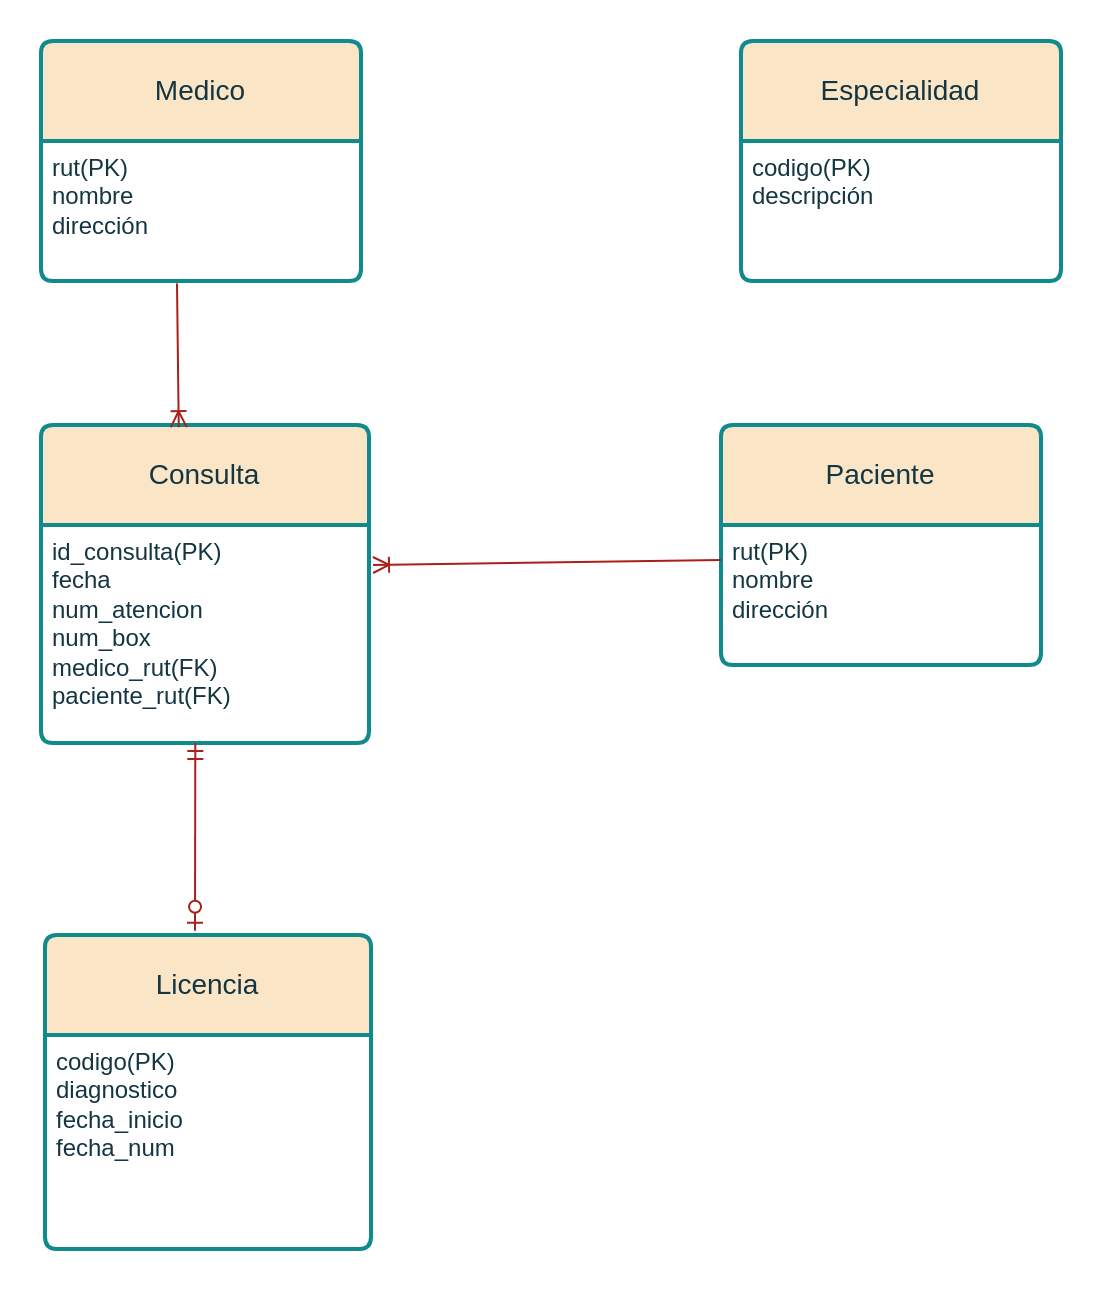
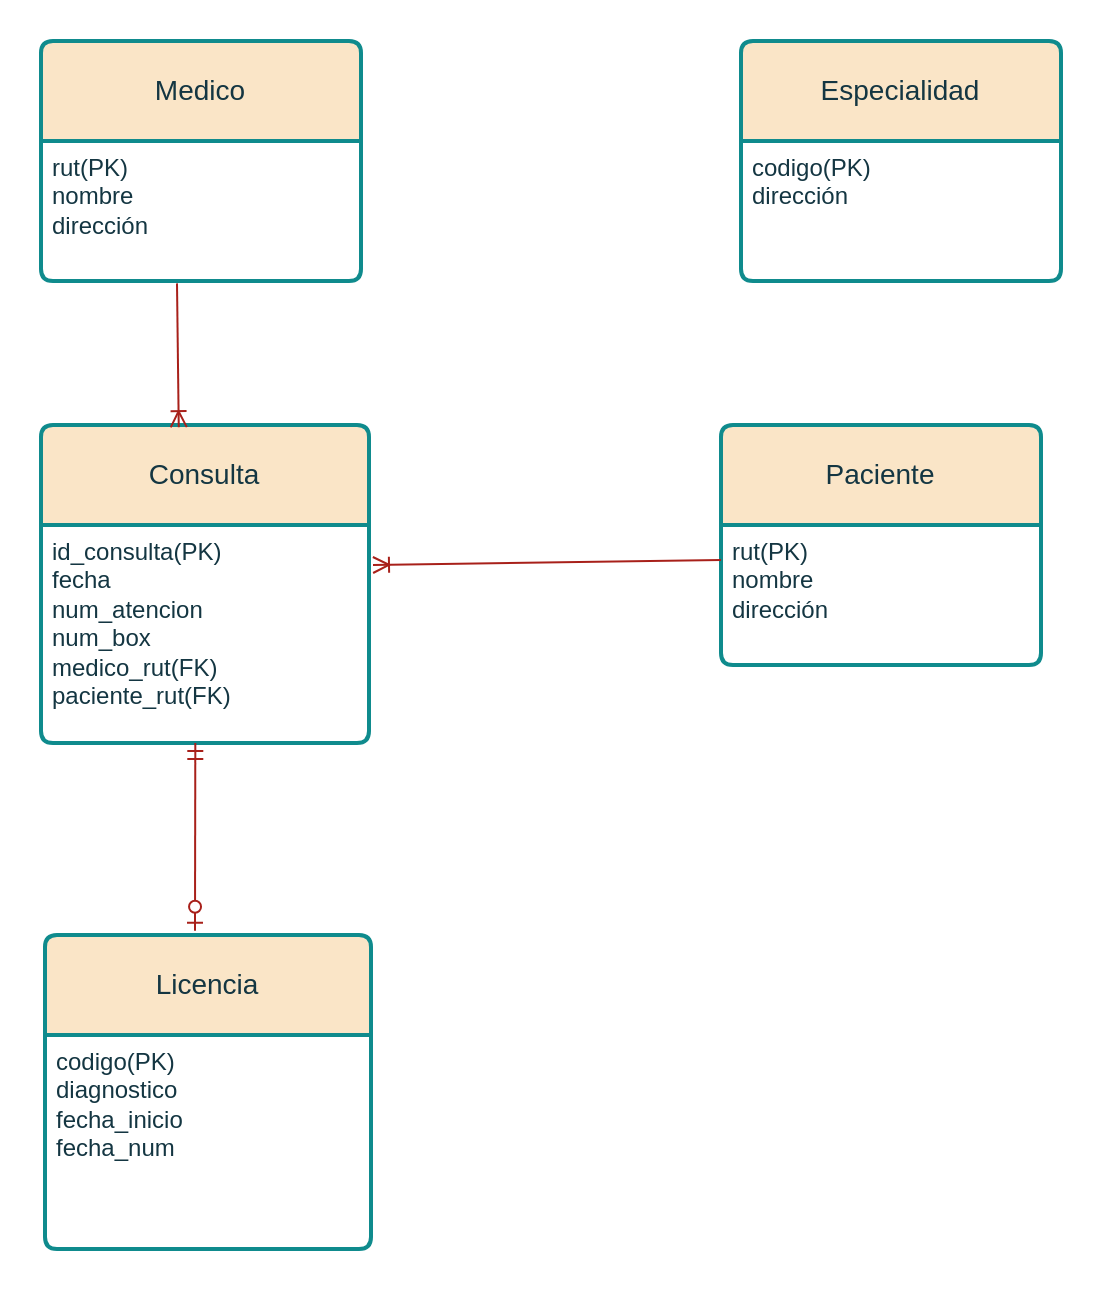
node "codigo(PK) descripción": label "codigo(PK) descripción" -> "codigo(PK) dirección"
